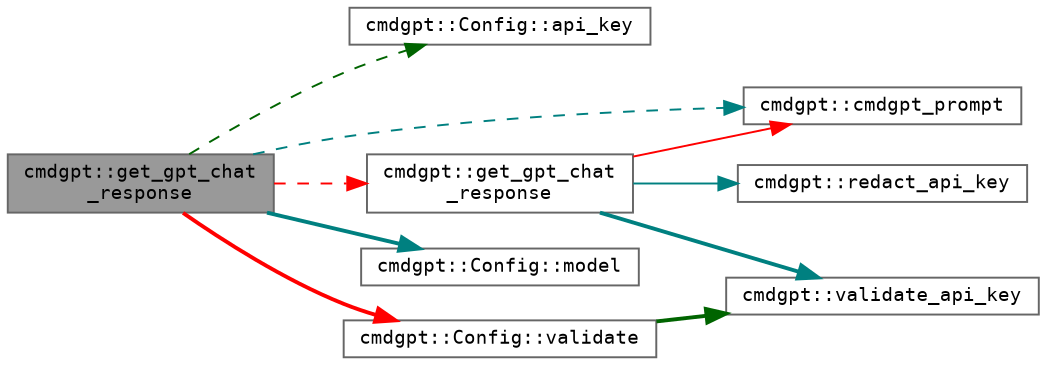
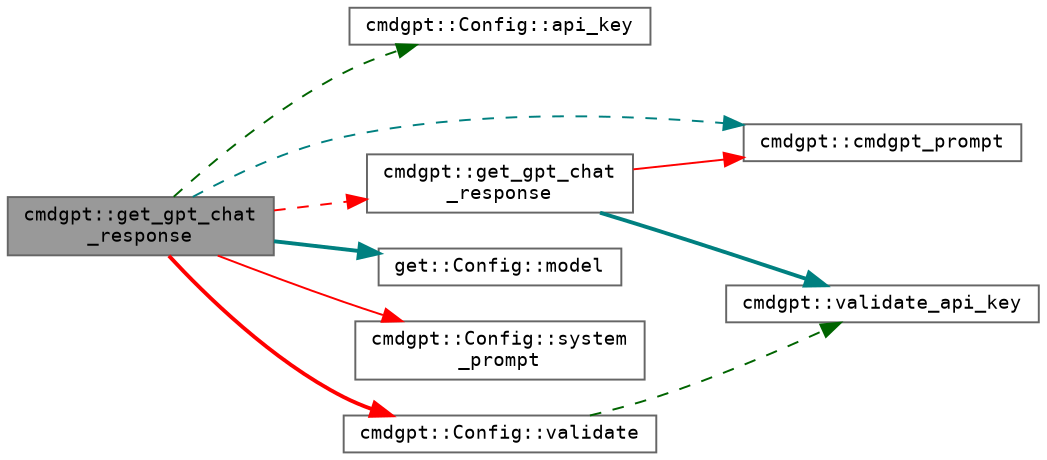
node "cmdgpt::redact_api_key": removed
node "cmdgpt::Config::model": label "cmdgpt::Config::model" -> "get::Config::model"
edge "cmdgpt::Config::validate" -> "cmdgpt::validate_api_key": style bold -> dashed
node "cmdgpt::Config::system _prompt": added
